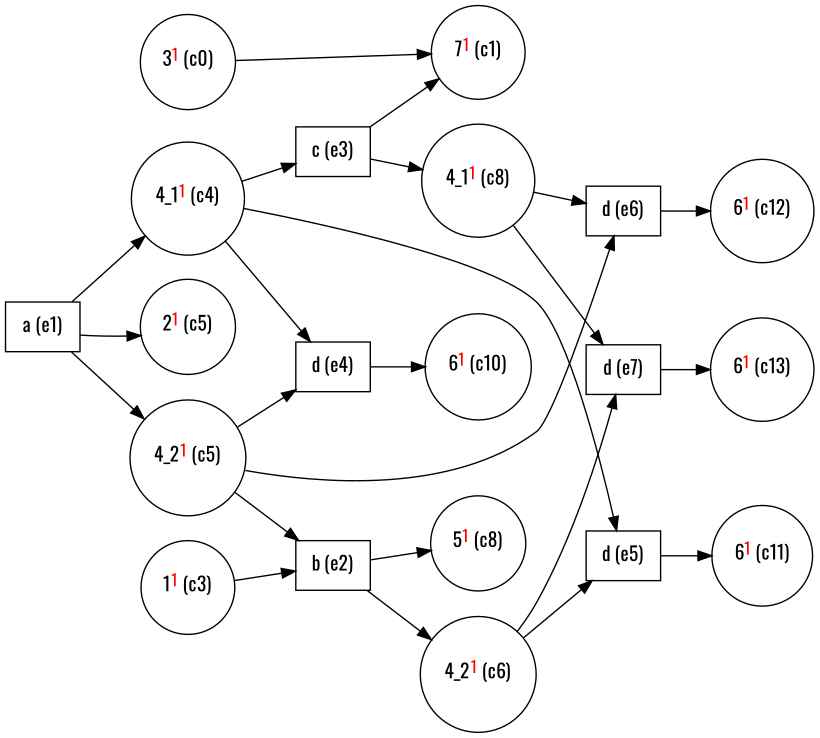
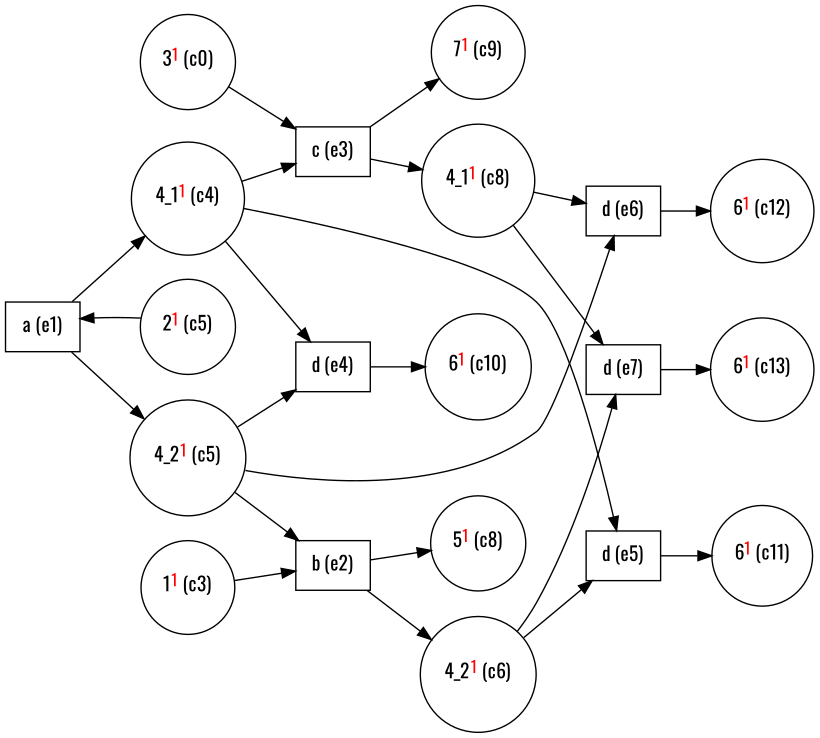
node "7": text "(c1)" -> "(c9)"
edge "3" -> "7": now "3" -> "c (e3)"
edge "a (e1)" -> "2": reversed
